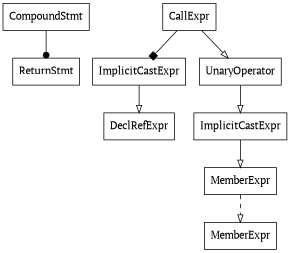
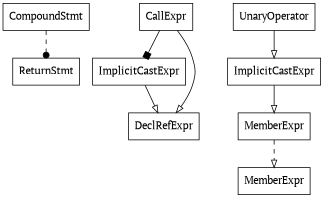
edge "CompoundStmt" -> "ReturnStmt": style solid -> dashed
edge "CallExpr" -> "UnaryOperator": now "CallExpr" -> "DeclRefExpr"
